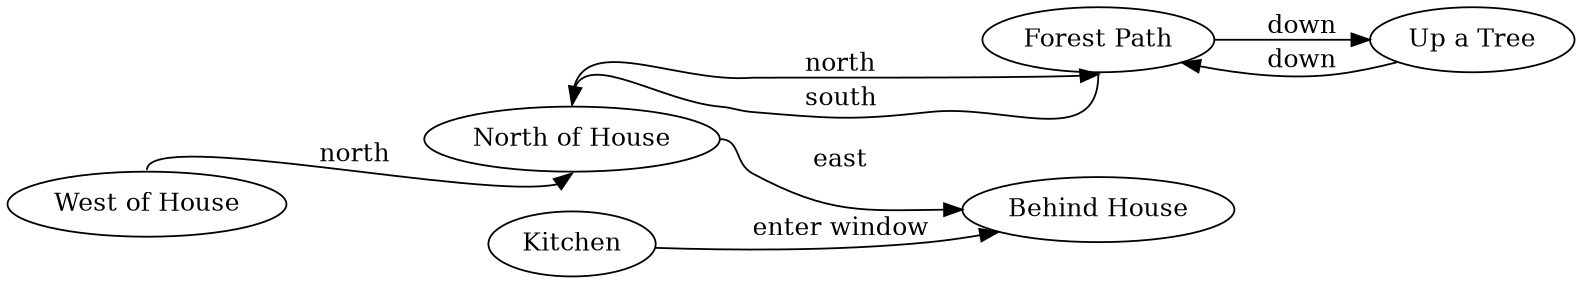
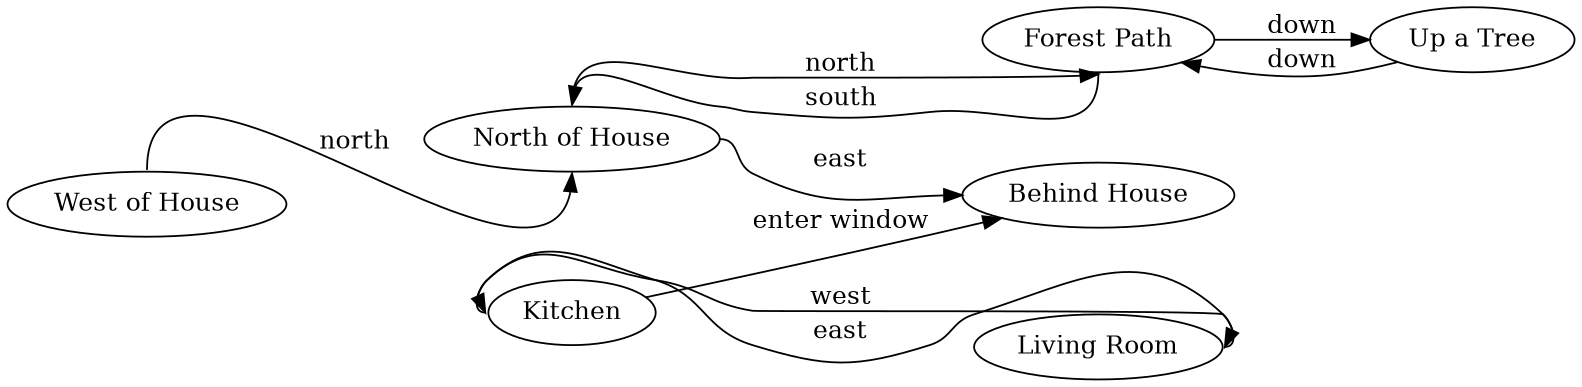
node "Living Room": added
